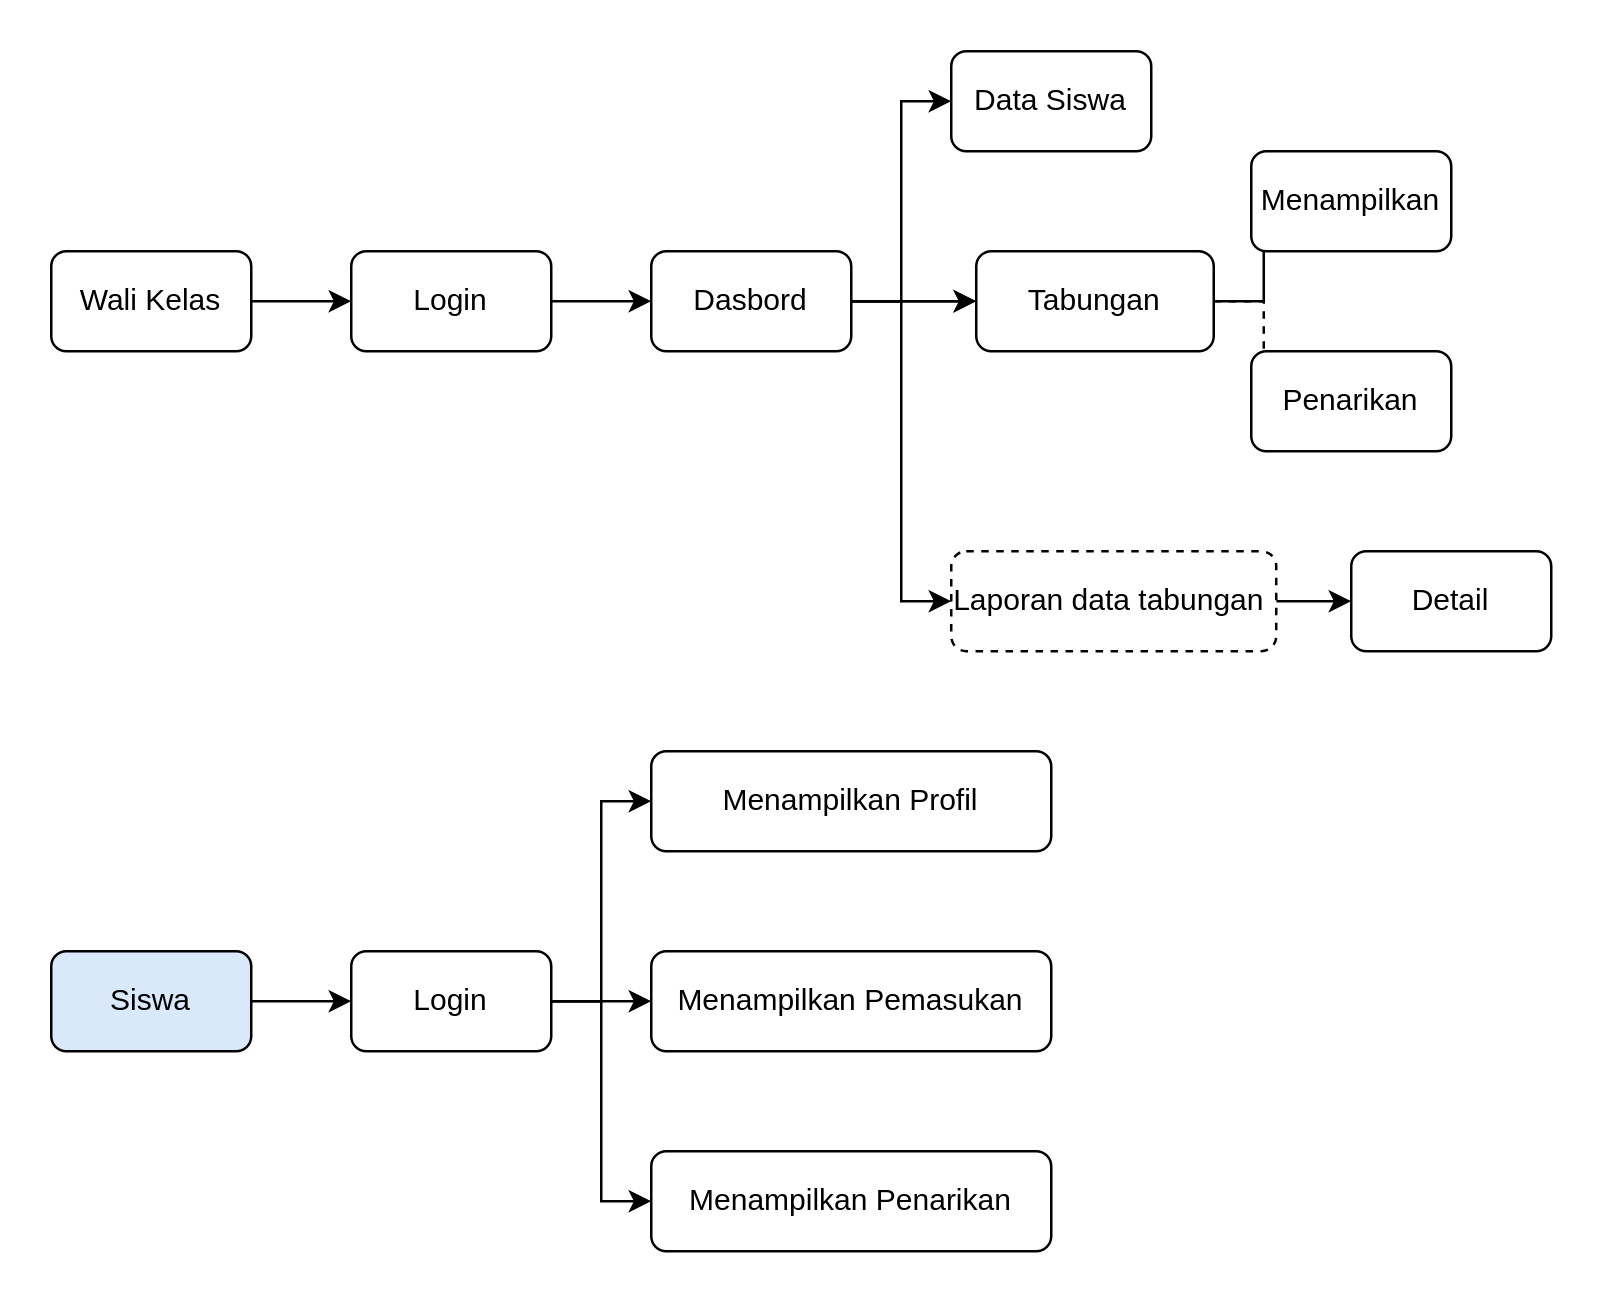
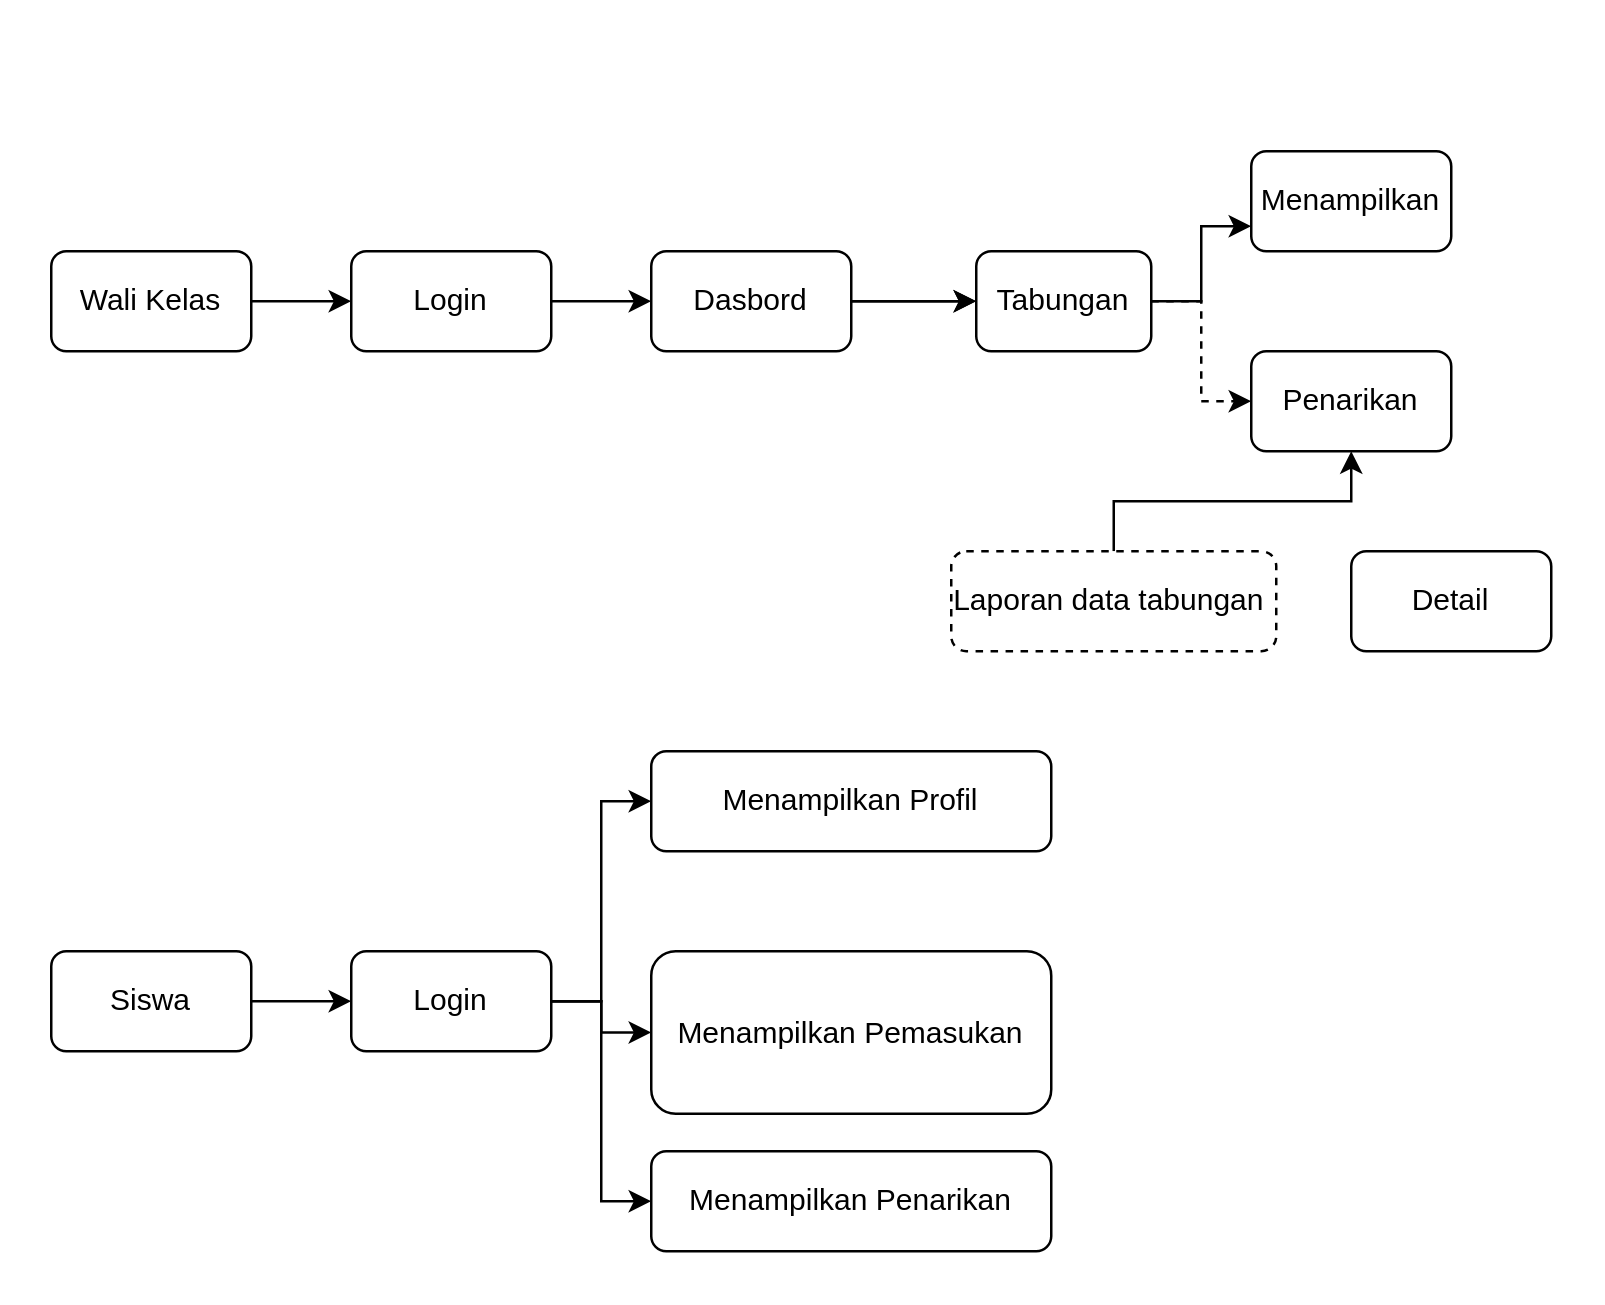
node "Data Siswa": removed
edge "Dasbord" -> "Data Siswa": removed
node "Tabungan": size 238x100 -> 175x100
edge "Dasbord" -> "Laporan data tabungan": removed
edge "Laporan data tabungan" -> "Detail": now "Laporan data tabungan" -> "Penarikan"
node "Siswa": fillcolor #dae8fc -> #ffffff
node "Menampilkan Pemasukan": size 400x100 -> 400x163
